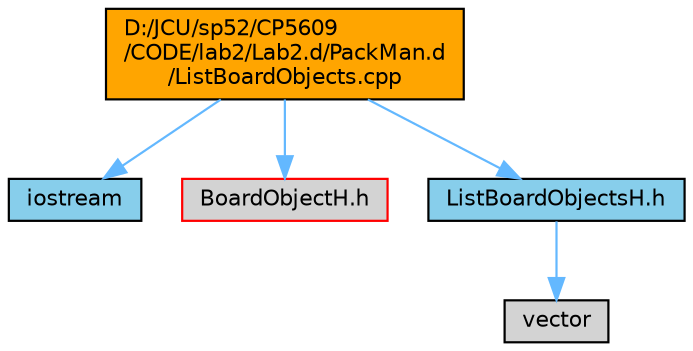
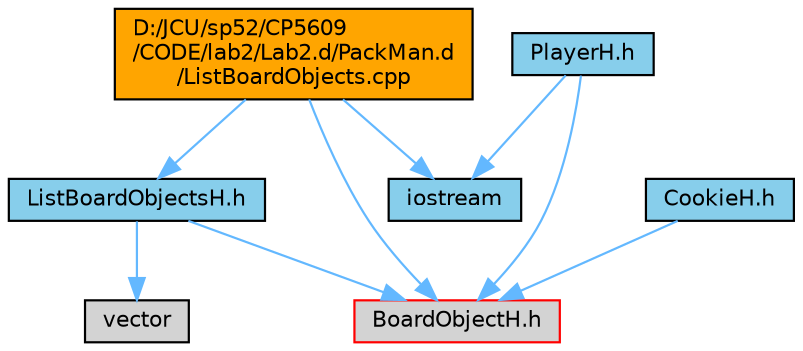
node "PlayerH.h": added
node "CookieH.h": added
edge "ListBoardObjectsH.h" -> "BoardObjectH.h": added
